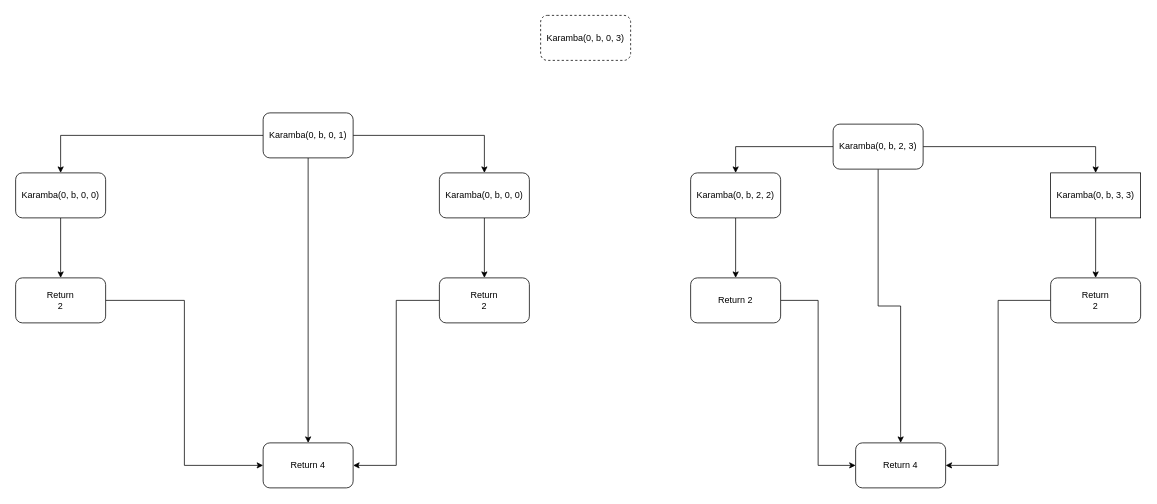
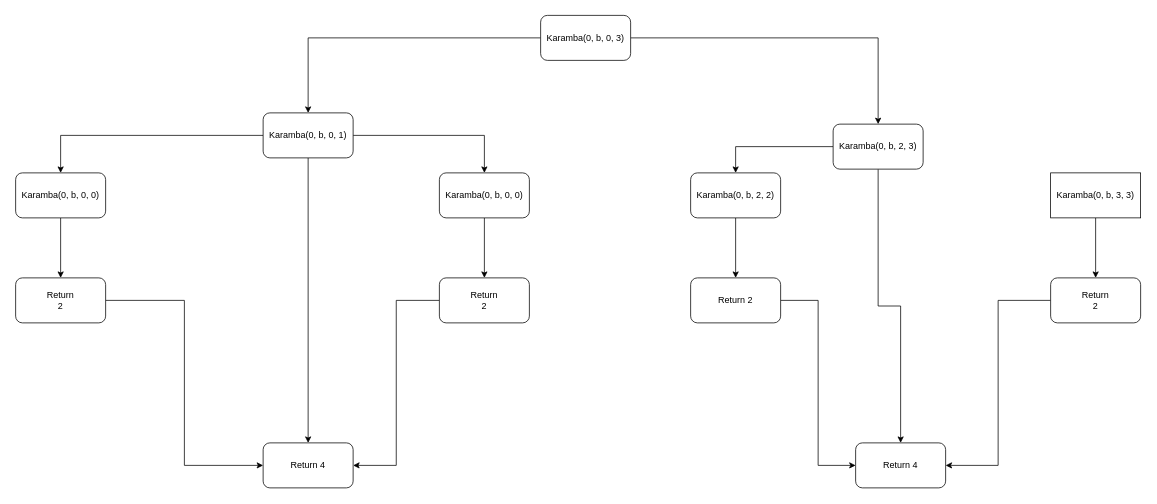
edge "Karamba(0, b, 0, 3)" -> "Karamba(0, b, 0, 1)": added
node "Karamba(0, b, 0, 3)": style dashed -> solid
edge "Karamba(0, b, 0, 3)" -> "Karamba(0, b, 2, 3)": added
edge "Karamba(0, b, 2, 3)" -> "Karamba(0, b, 3, 3)": removed
